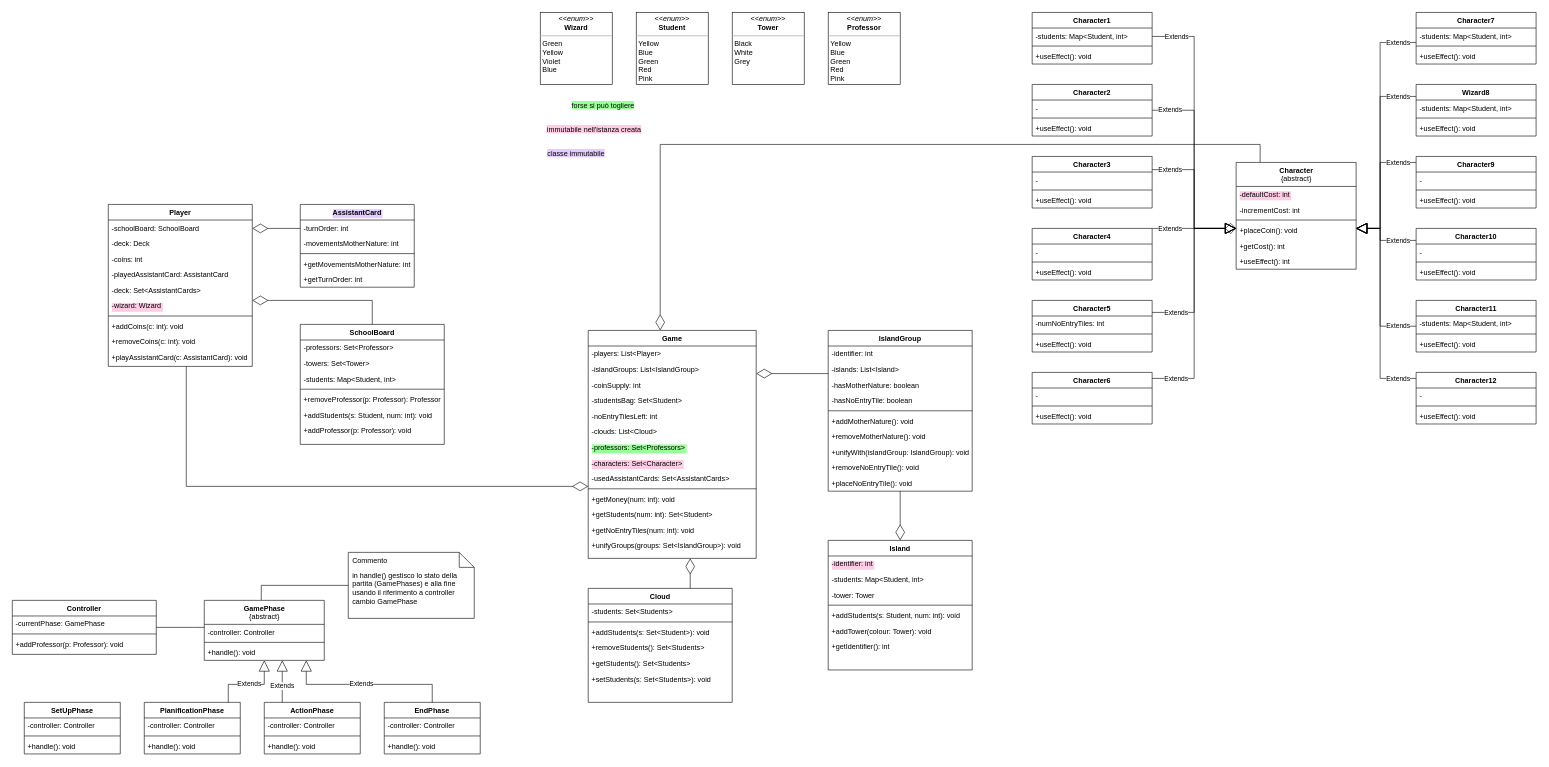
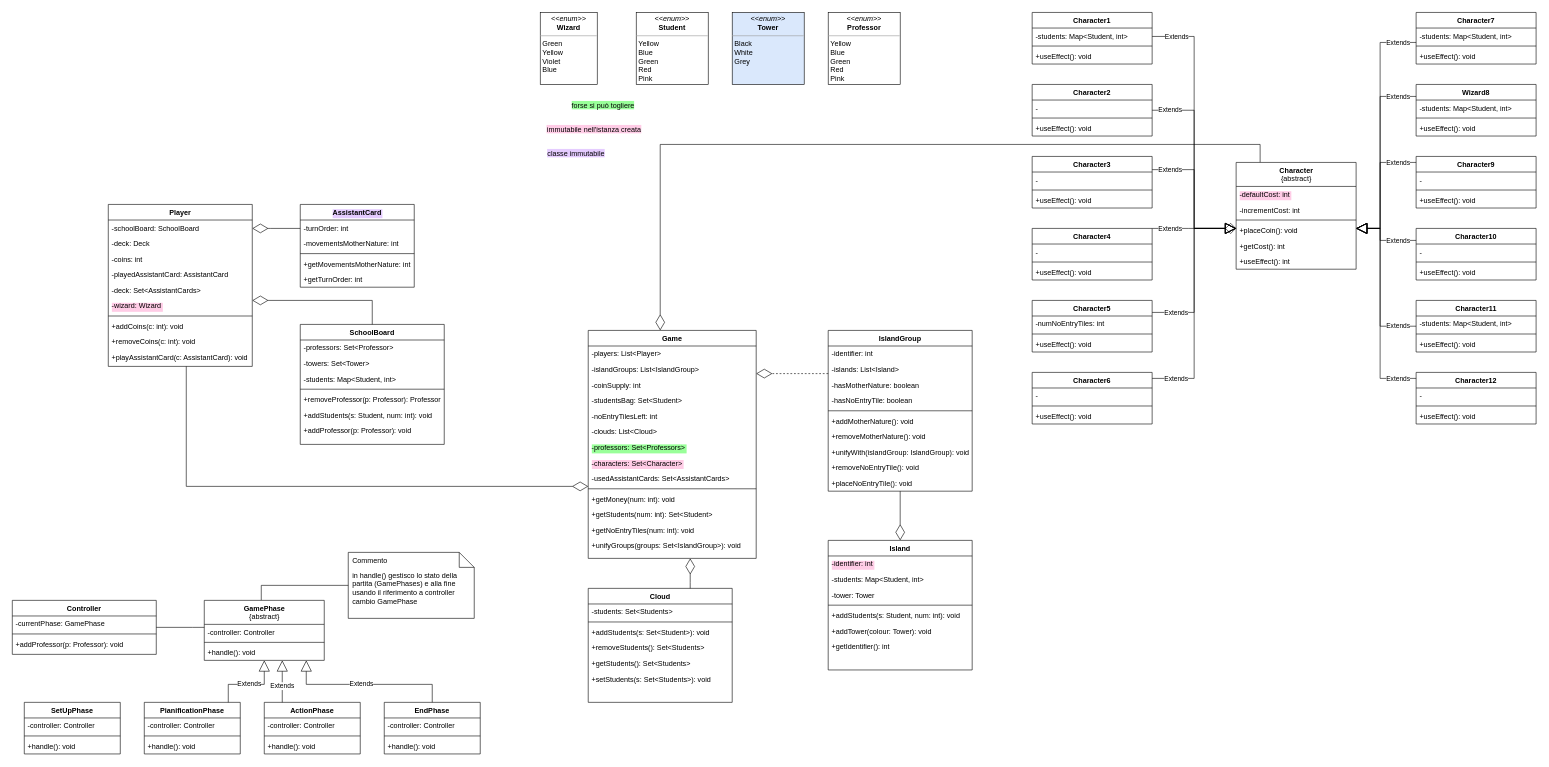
node "<<enum>> Wizard Green Yellow Violet Blue": size 72x72 -> 57x72
node "<<enum>> Tower Black White Grey": fillcolor #ffffff -> #dae8fc
edge "IslandGroup" -> "Game": style solid -> dashed
